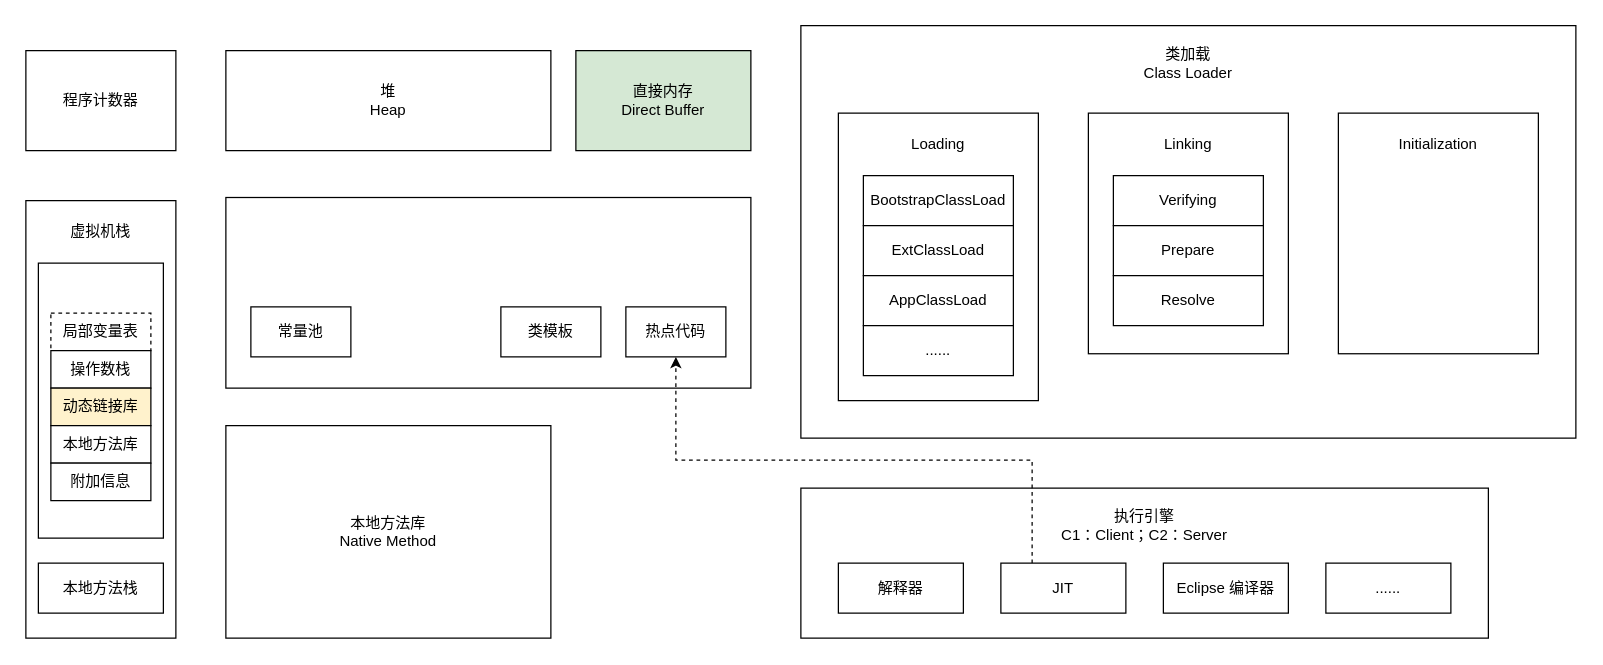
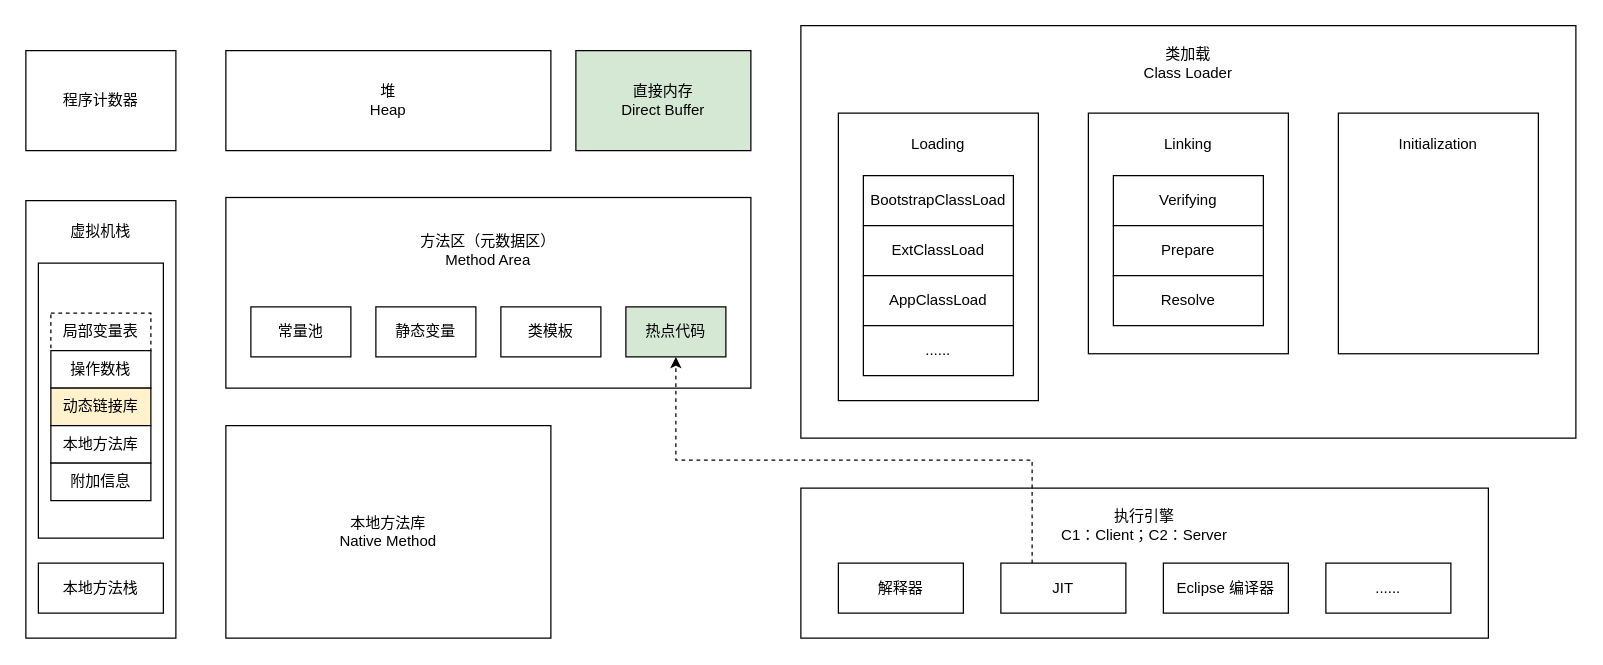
node "方法区（元数据区） Method Area": added
node "静态变量": added
node "热点代码": fillcolor #ffffff -> #d5e8d4
